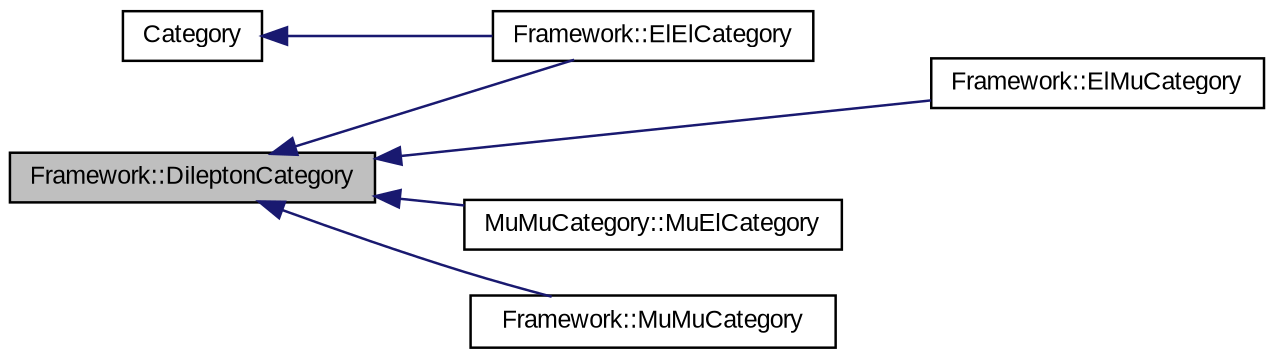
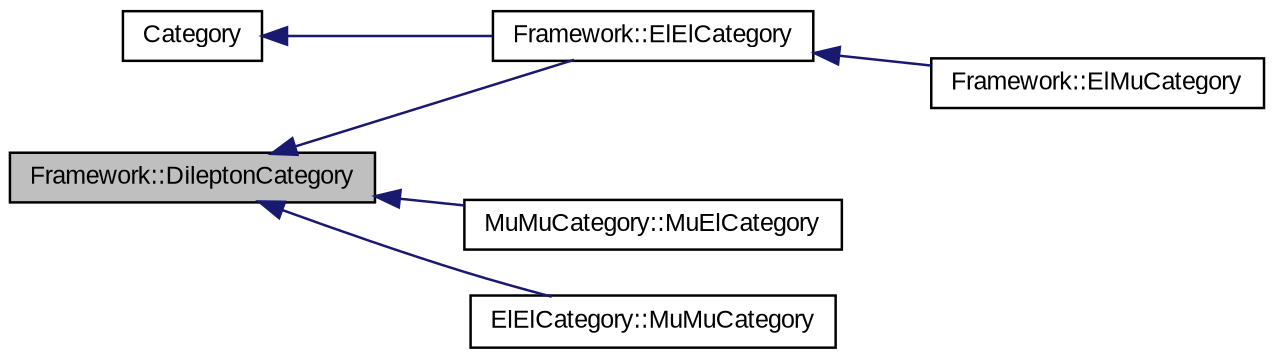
edge "Framework::ElMuCategory" -> "Framework::DileptonCategory": now "Framework::ElMuCategory" -> "Framework::ElElCategory"
node "Framework::MuMuCategory": label "Framework::MuMuCategory" -> "ElElCategory::MuMuCategory"
